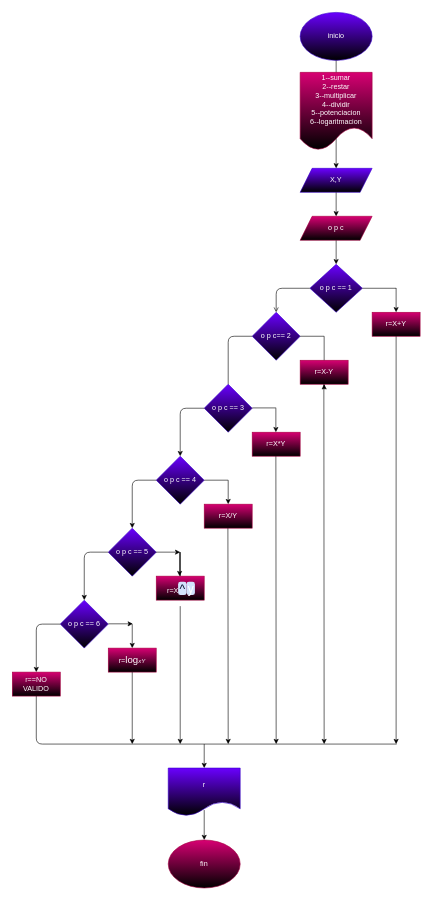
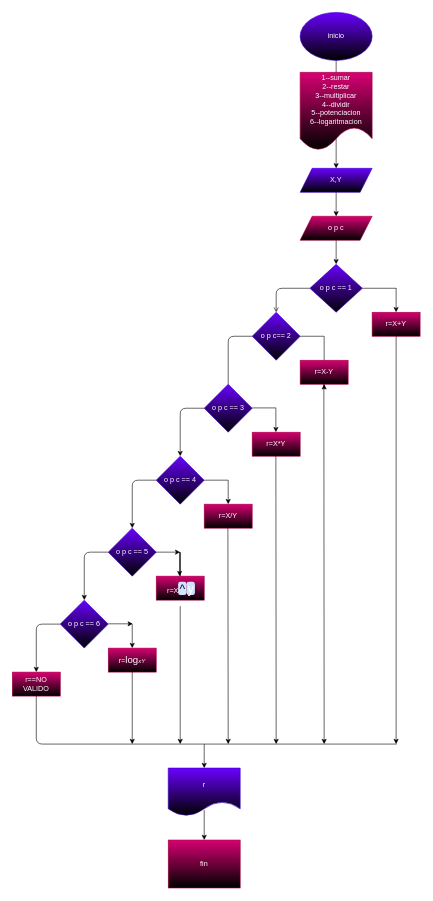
node "fin": shape ellipse -> rectangle
